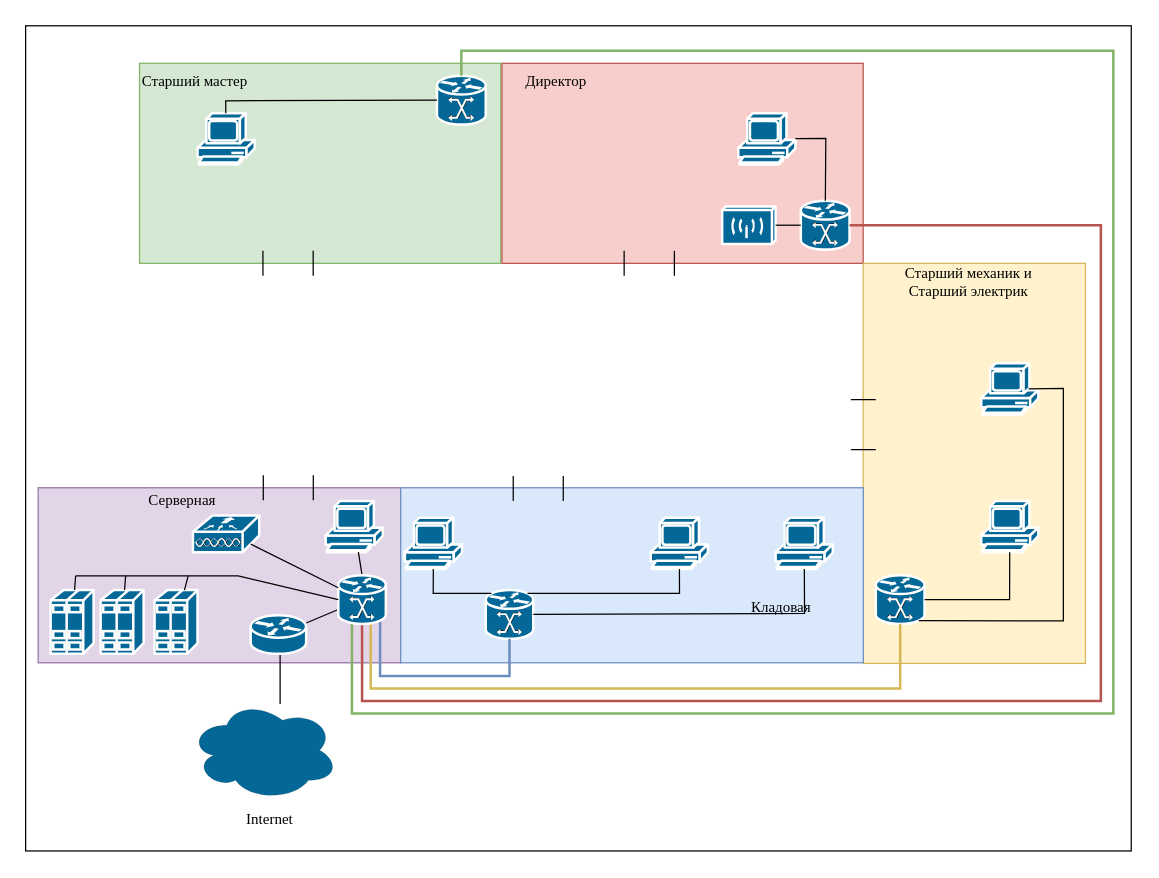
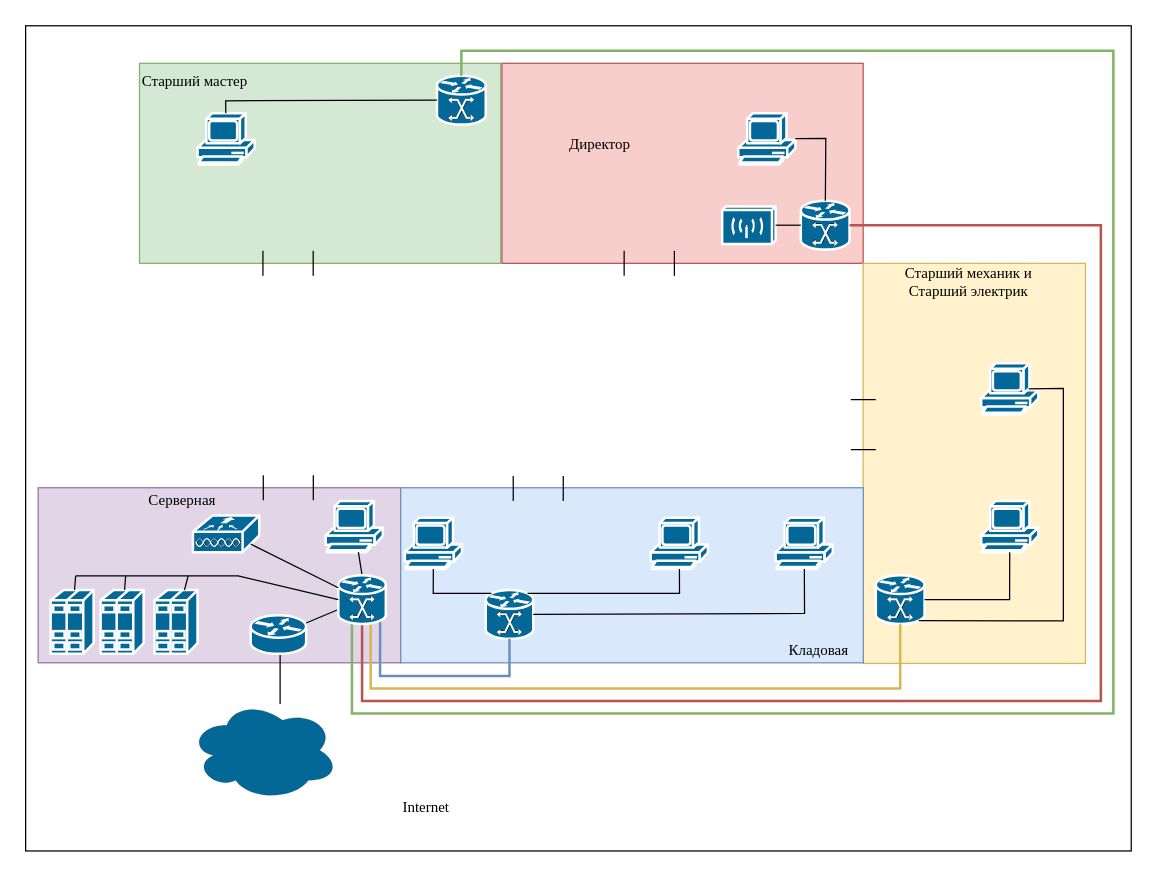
node "Директор": moved (556, 82) -> (600, 144)
node "Кладовая": moved (781, 606) -> (819, 650)
node "Internet": moved (270, 819) -> (426, 806)
